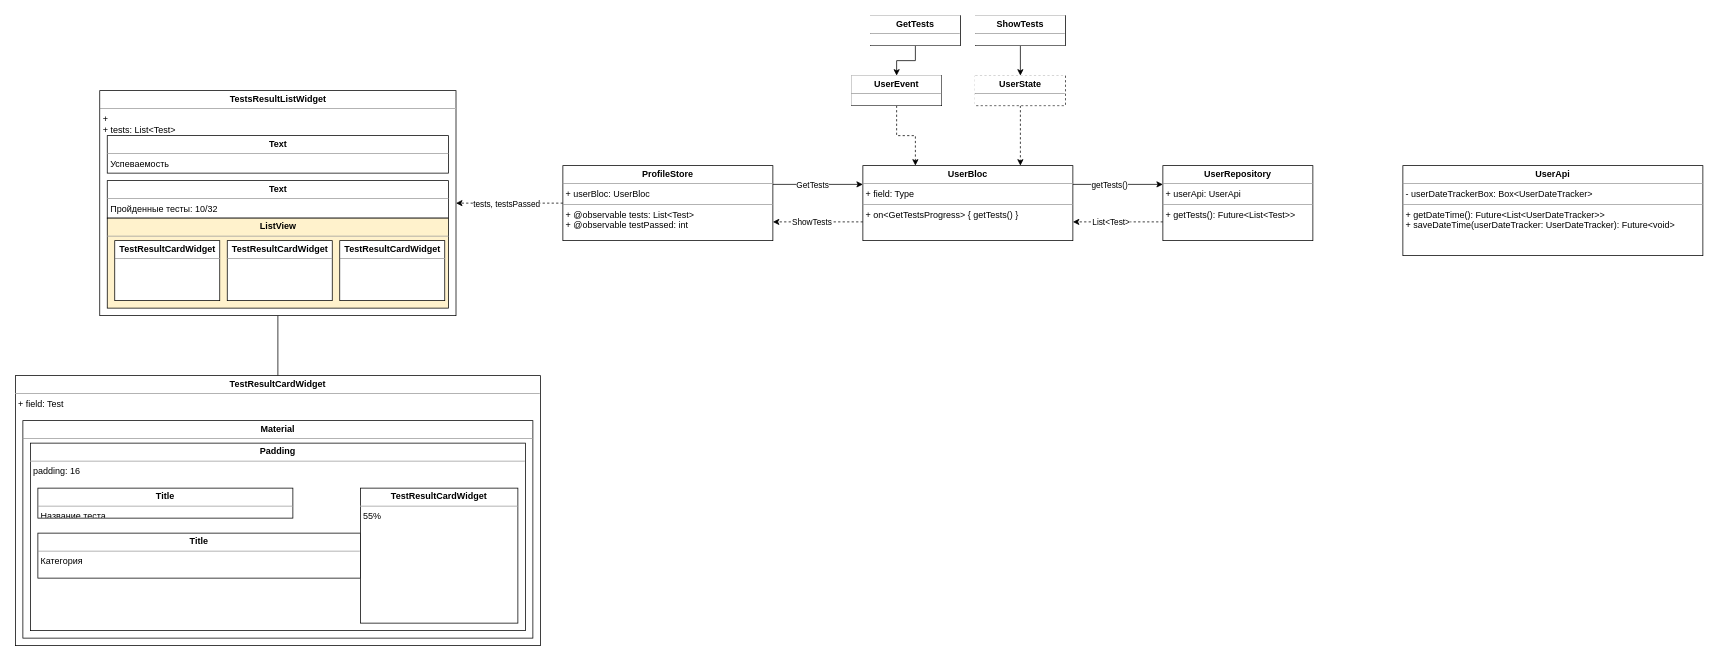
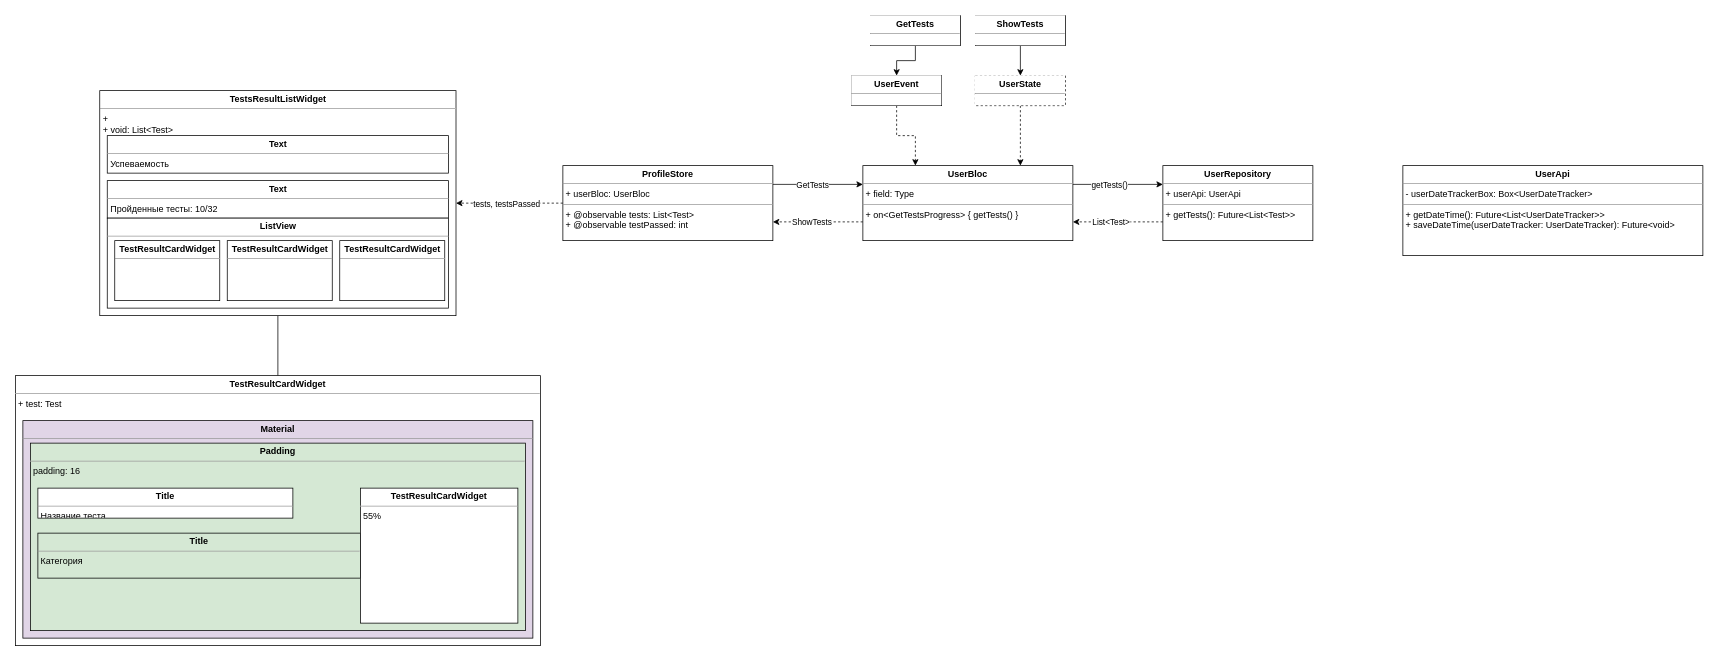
node "TestsResultListWidget + + tests: List<Test>": label "TestsResultListWidget + + tests: List<Test>" -> "TestsResultListWidget + + void: List<Test>"
node "ListView": fillcolor #fff2cc -> #ffffff
node "TestResultCardWidget + field: Test": label "TestResultCardWidget + field: Test" -> "TestResultCardWidget + test: Test"
node "Material": fillcolor #ffffff -> #e1d5e7
node "Padding padding: 16": fillcolor #ffffff -> #d5e8d4
node "Title Категория": fillcolor #ffffff -> #d5e8d4
